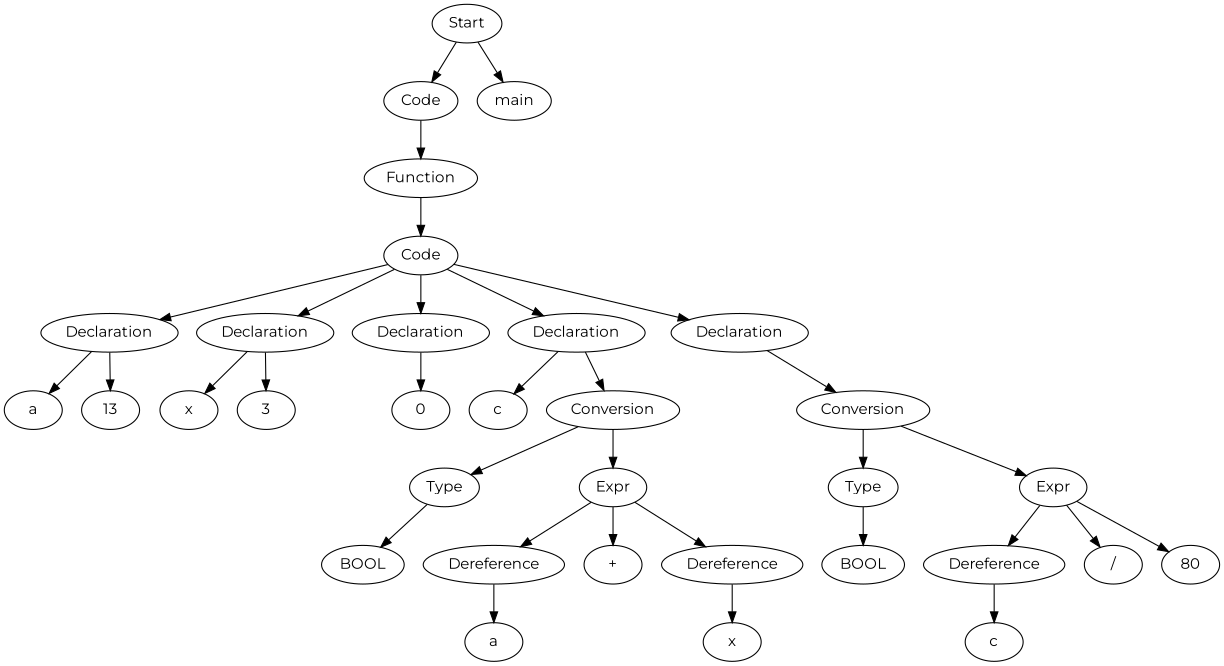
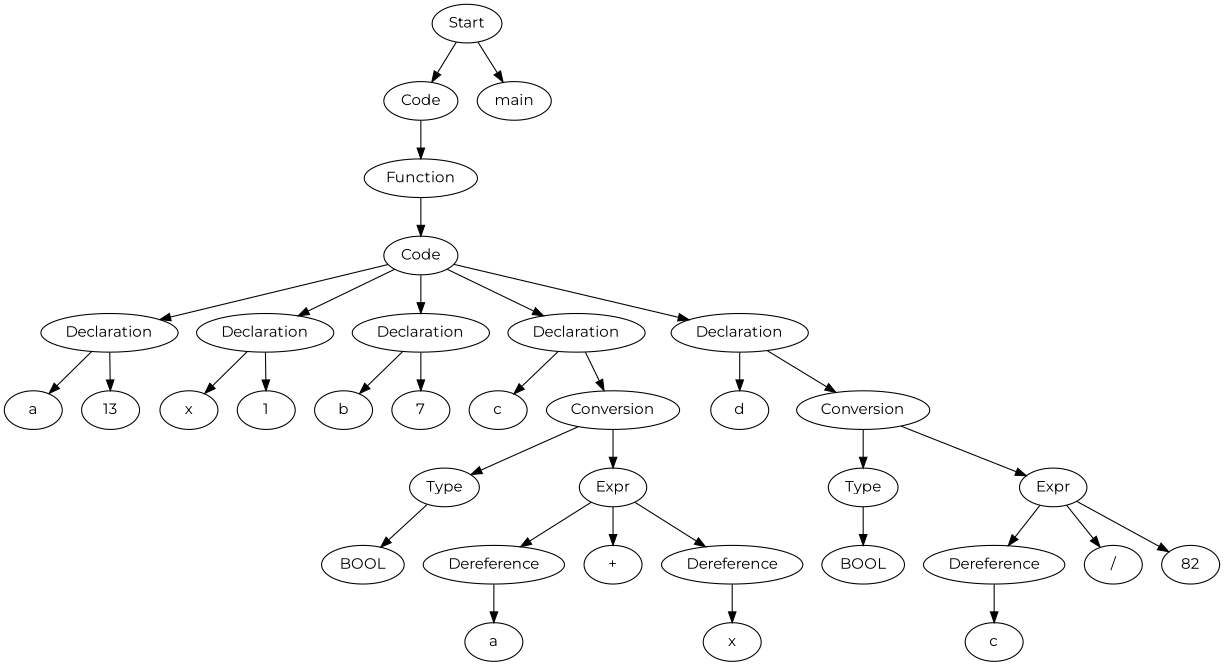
node "3": label "3" -> "1"
node "b": added
node "0": label "0" -> "7"
node "d": added
node "80": label "80" -> "82"
